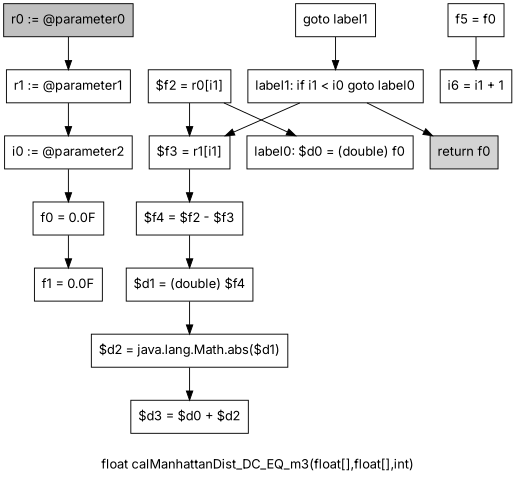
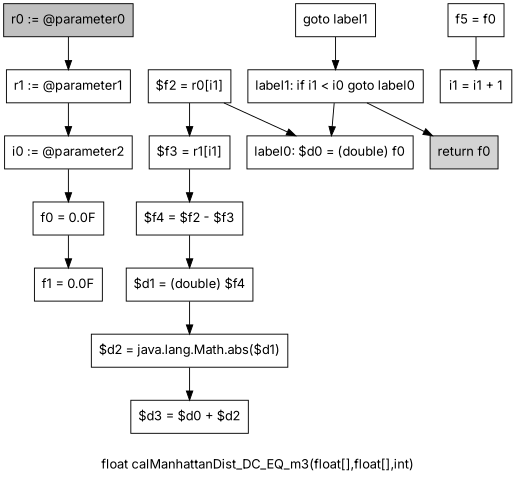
node "i6 = i1 + 1": label "i6 = i1 + 1" -> "i1 = i1 + 1"
edge "label1: if i1 < i0 goto label0" -> "$f3 = r1[i1]": now "label1: if i1 < i0 goto label0" -> "label0: $d0 = (double) f0"
